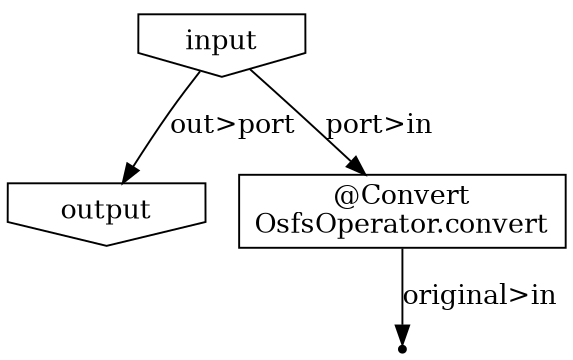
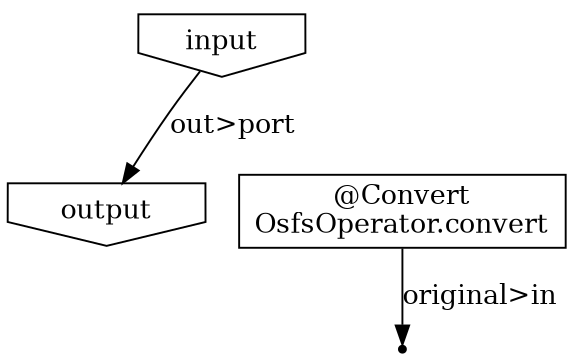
edge "input" -> "@Convert OsfsOperator.convert": removed, label "port>in"
